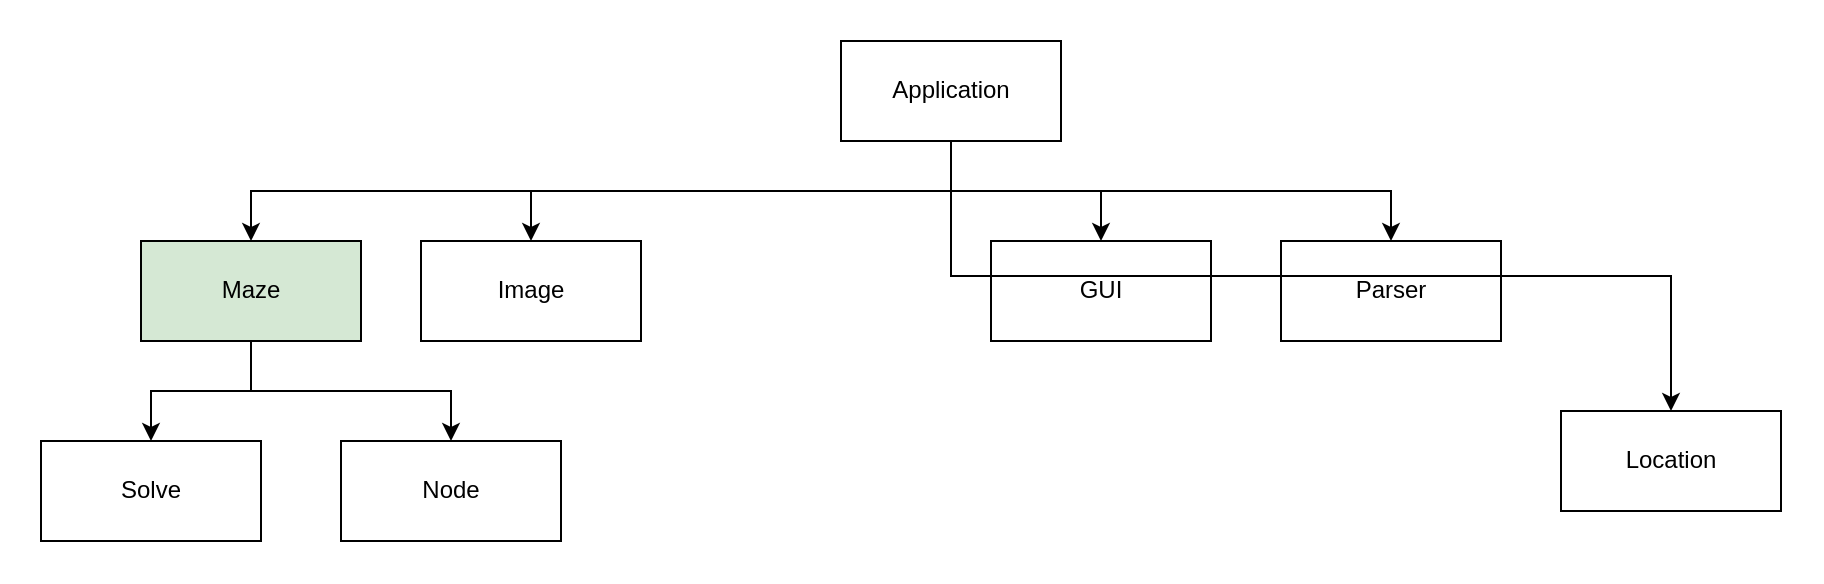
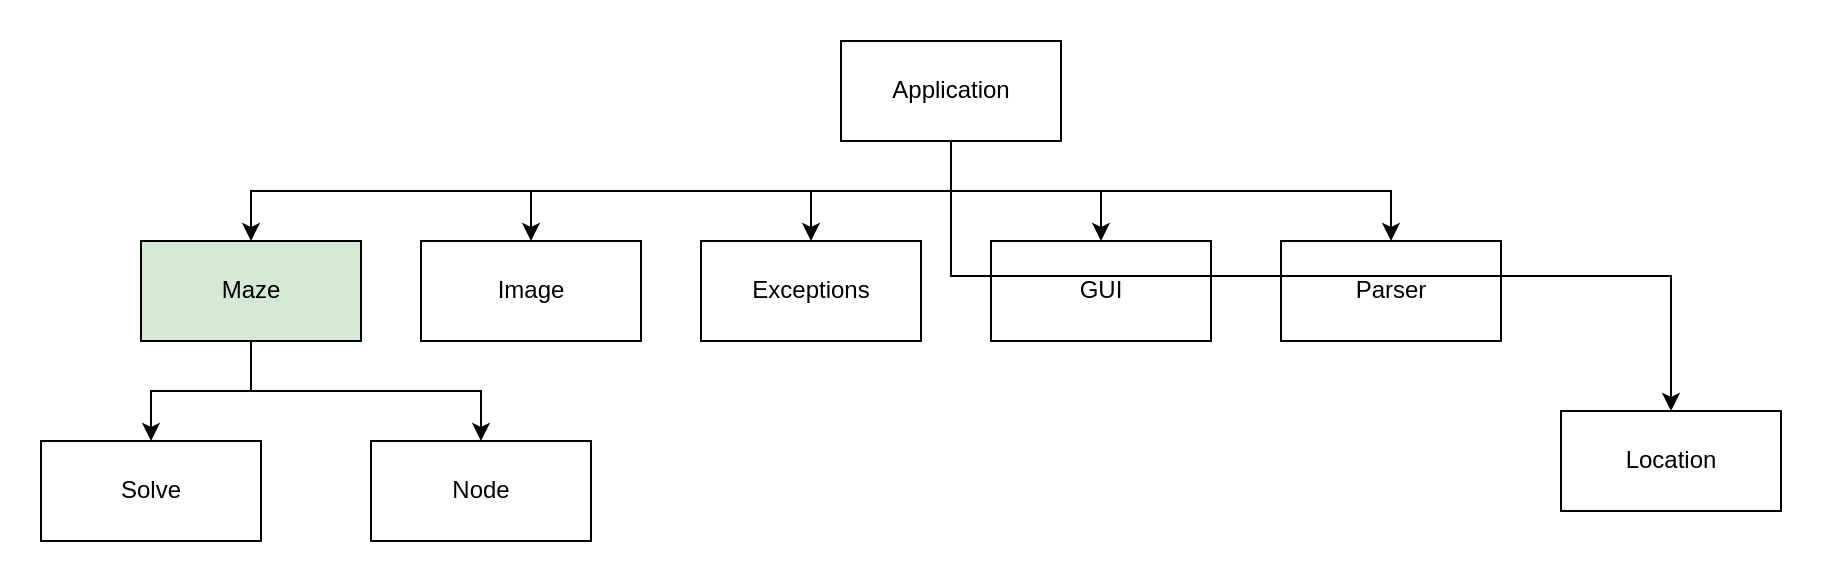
edge "Application" -> "Exceptions": added
node "Exceptions": added
node "Node": moved (451, 491) -> (481, 491)
